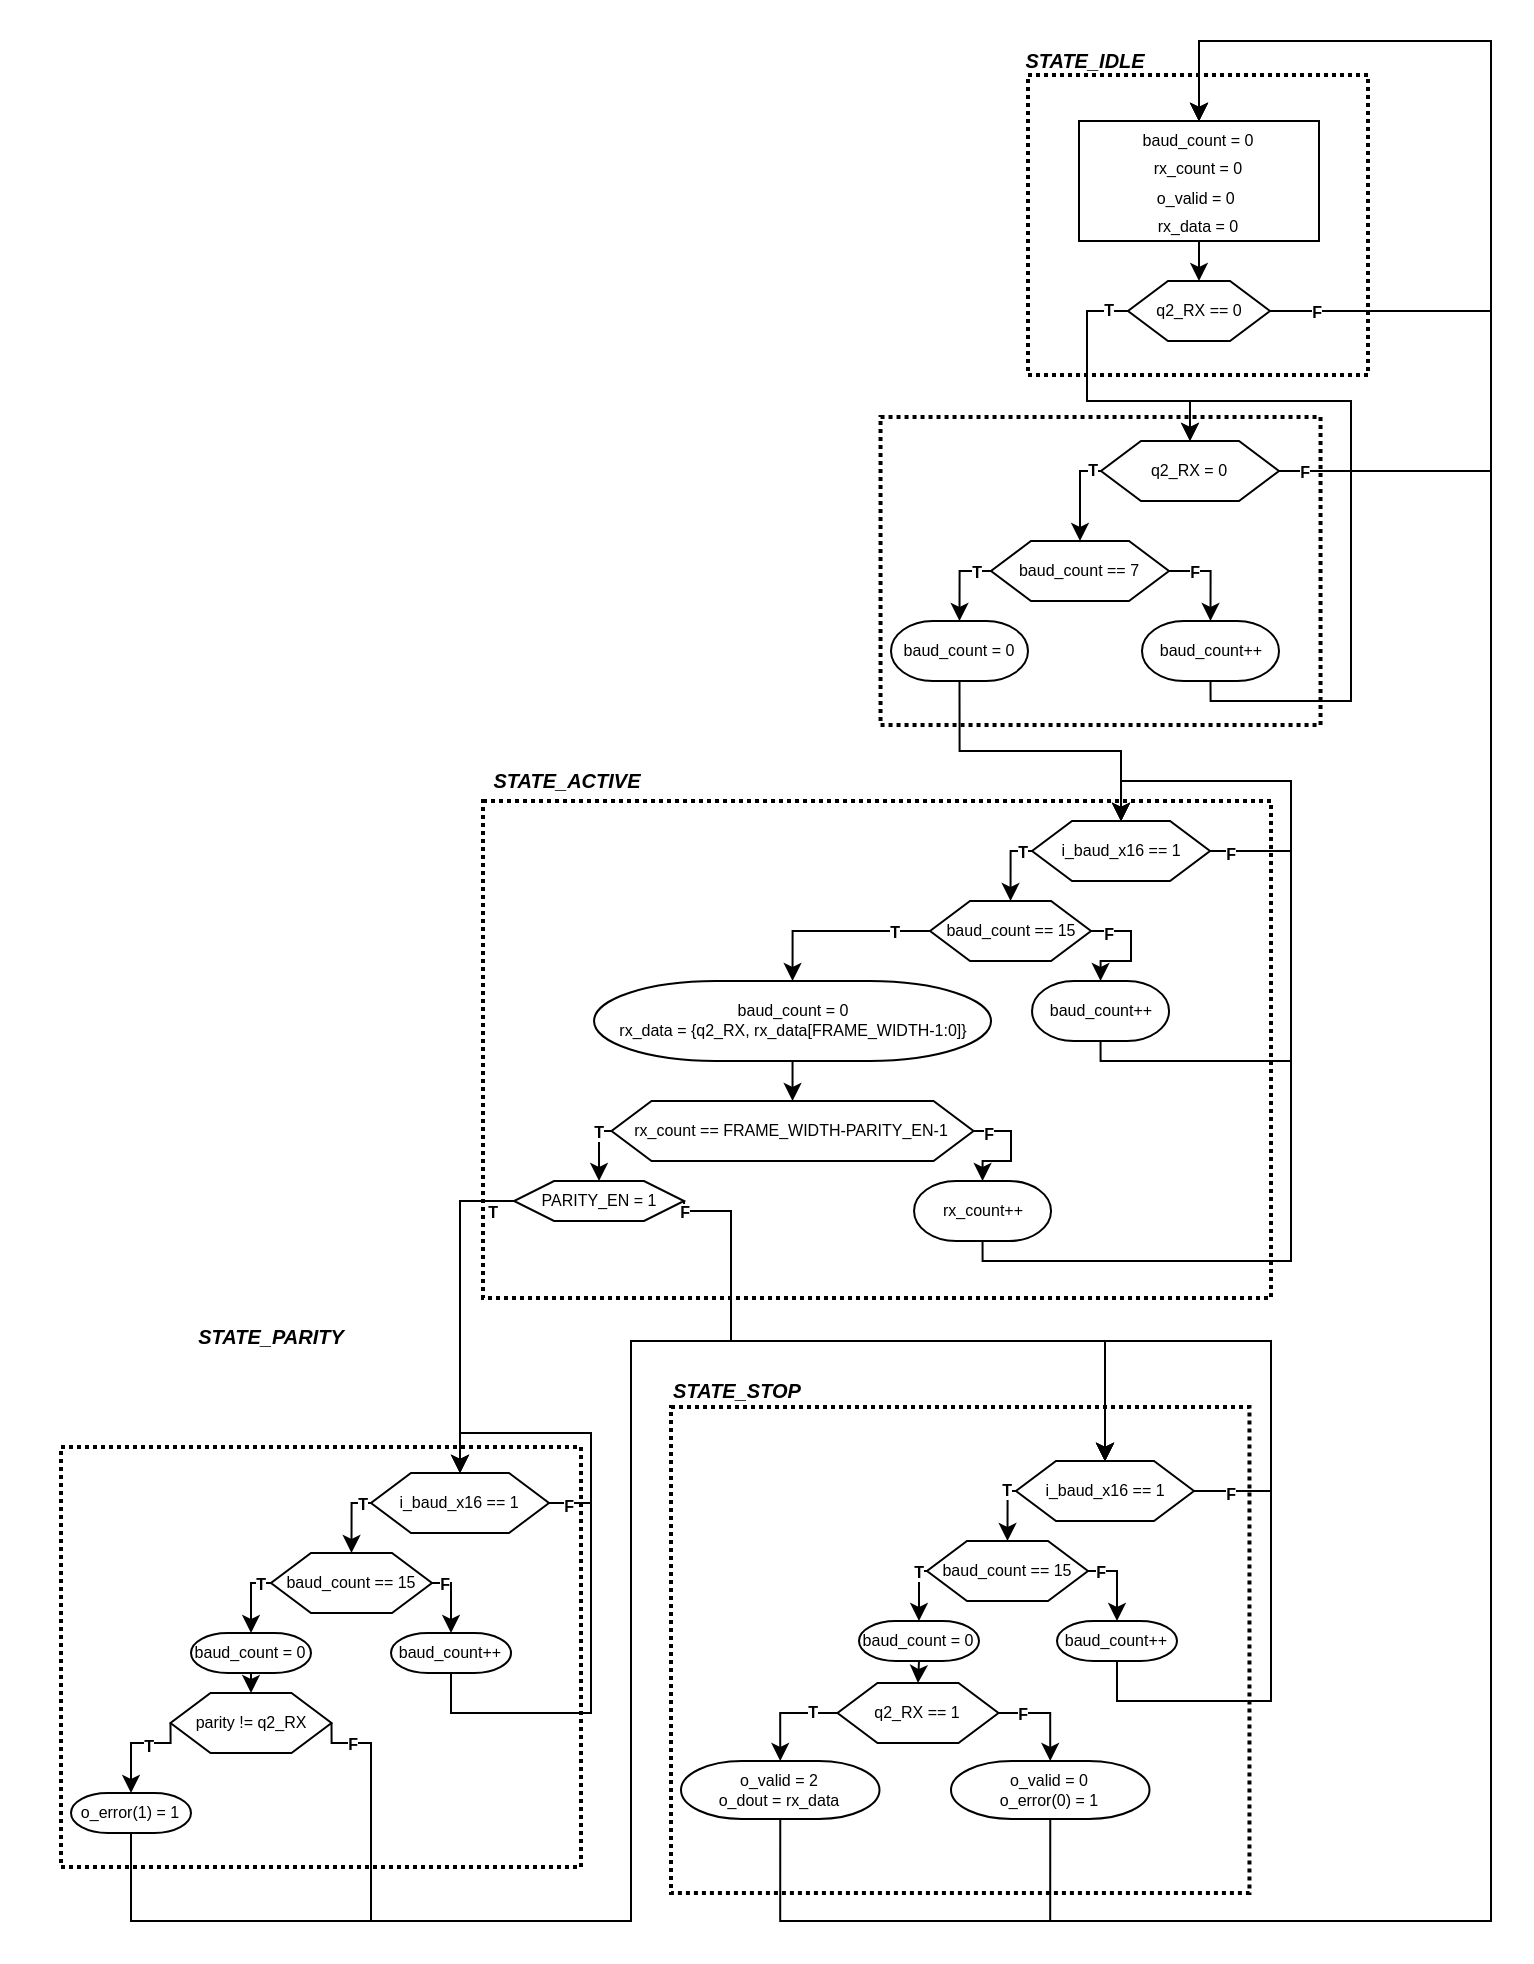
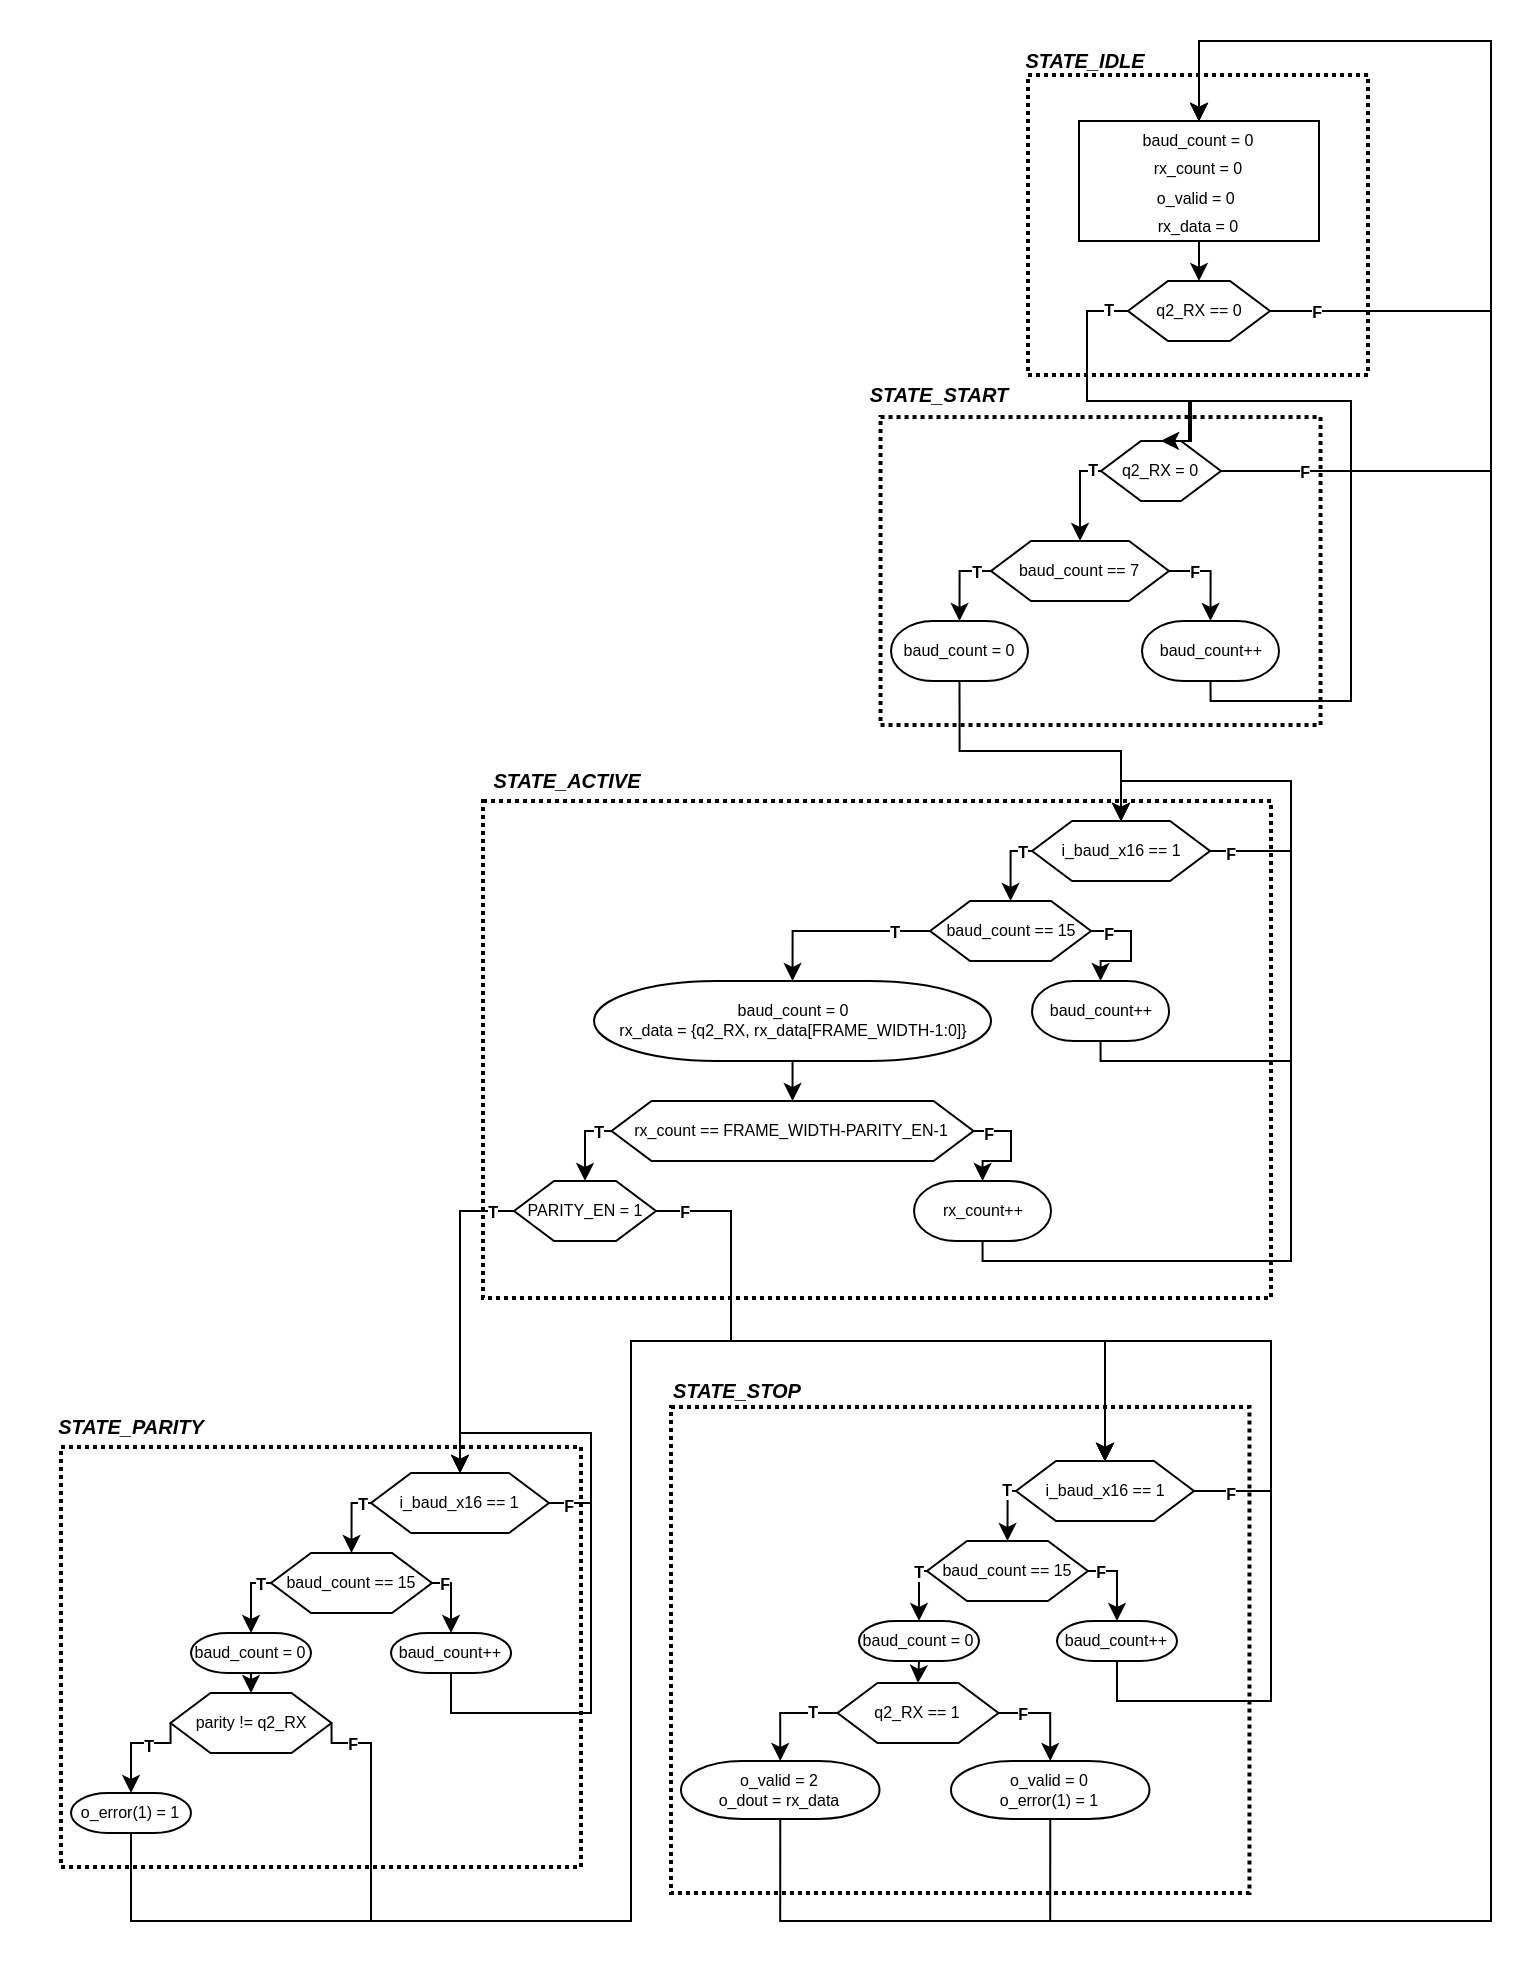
node "STATE_START": added
node "q2_RX = 0": size 178x60 -> 120x60
node "PARITY_EN = 1": size 170x40 -> 142x60
node "STATE_PARITY": moved (271, 1337) -> (131, 1427)
node "o_valid = 0 o_error(0) = 1": label "o_valid = 0 o_error(0) = 1" -> "o_valid = 0 o_error(1) = 1"
